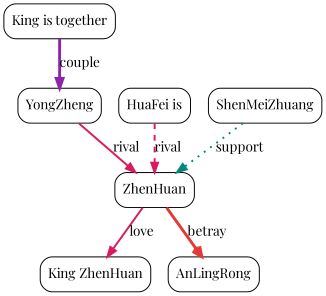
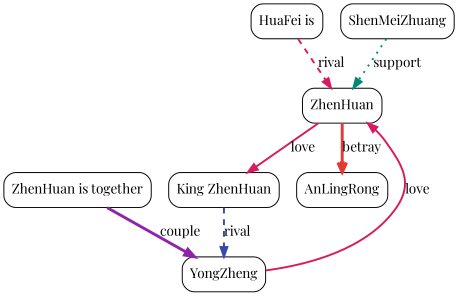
node "King is together": label "King is together" -> "ZhenHuan is together"
edge "YongZheng" -> "ZhenHuan": label "rival" -> "love"
edge "King ZhenHuan" -> "YongZheng": added, label "rival"
